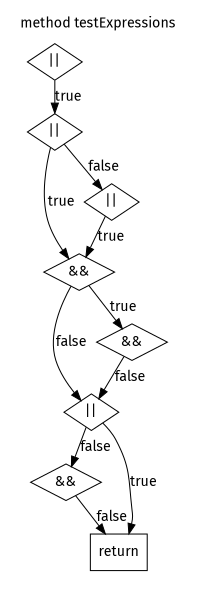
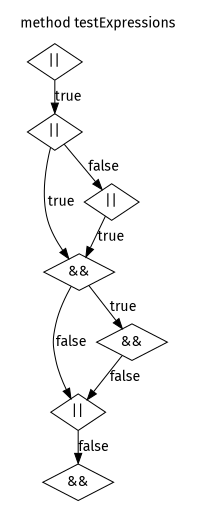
node "return": removed
